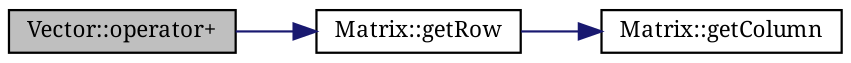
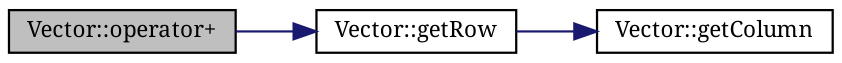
node "Matrix::getRow": label "Matrix::getRow" -> "Vector::getRow"
node "Matrix::getColumn": label "Matrix::getColumn" -> "Vector::getColumn"
